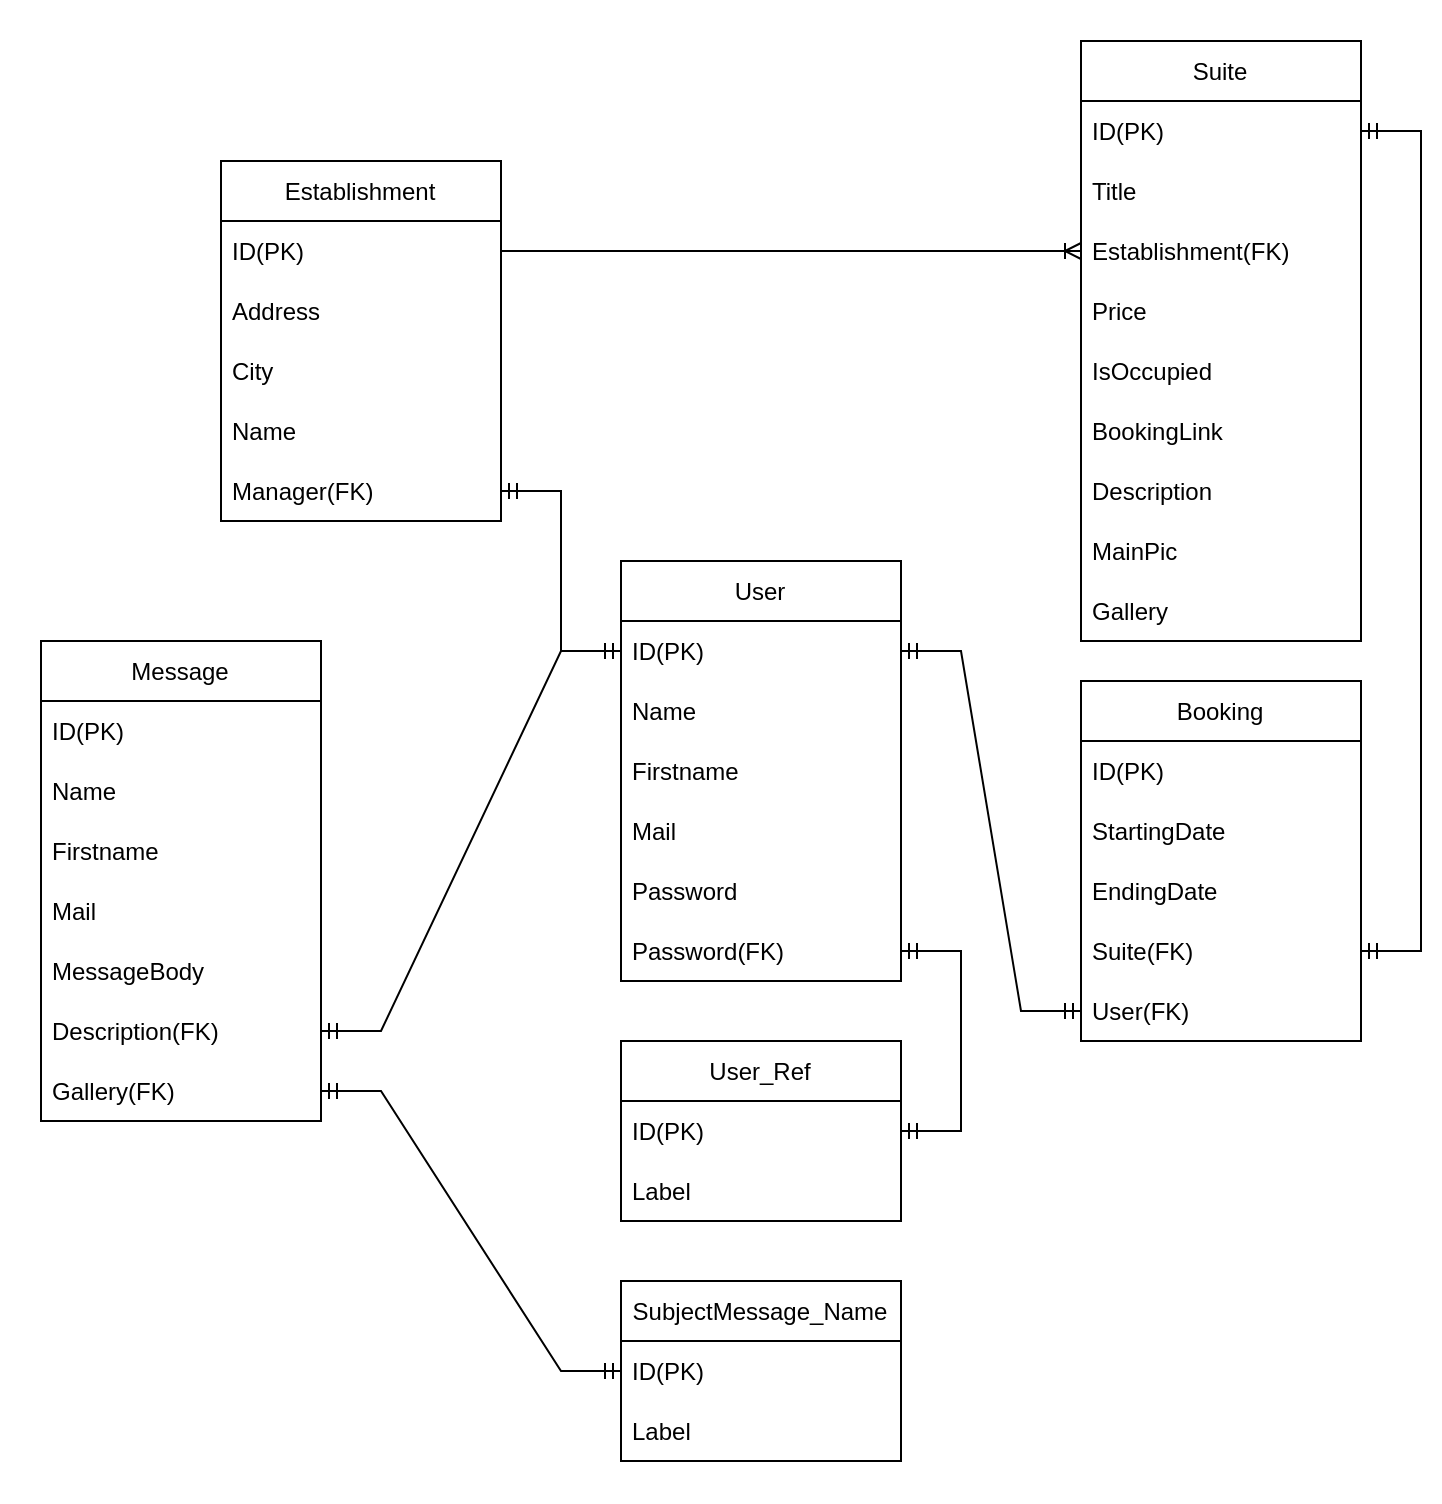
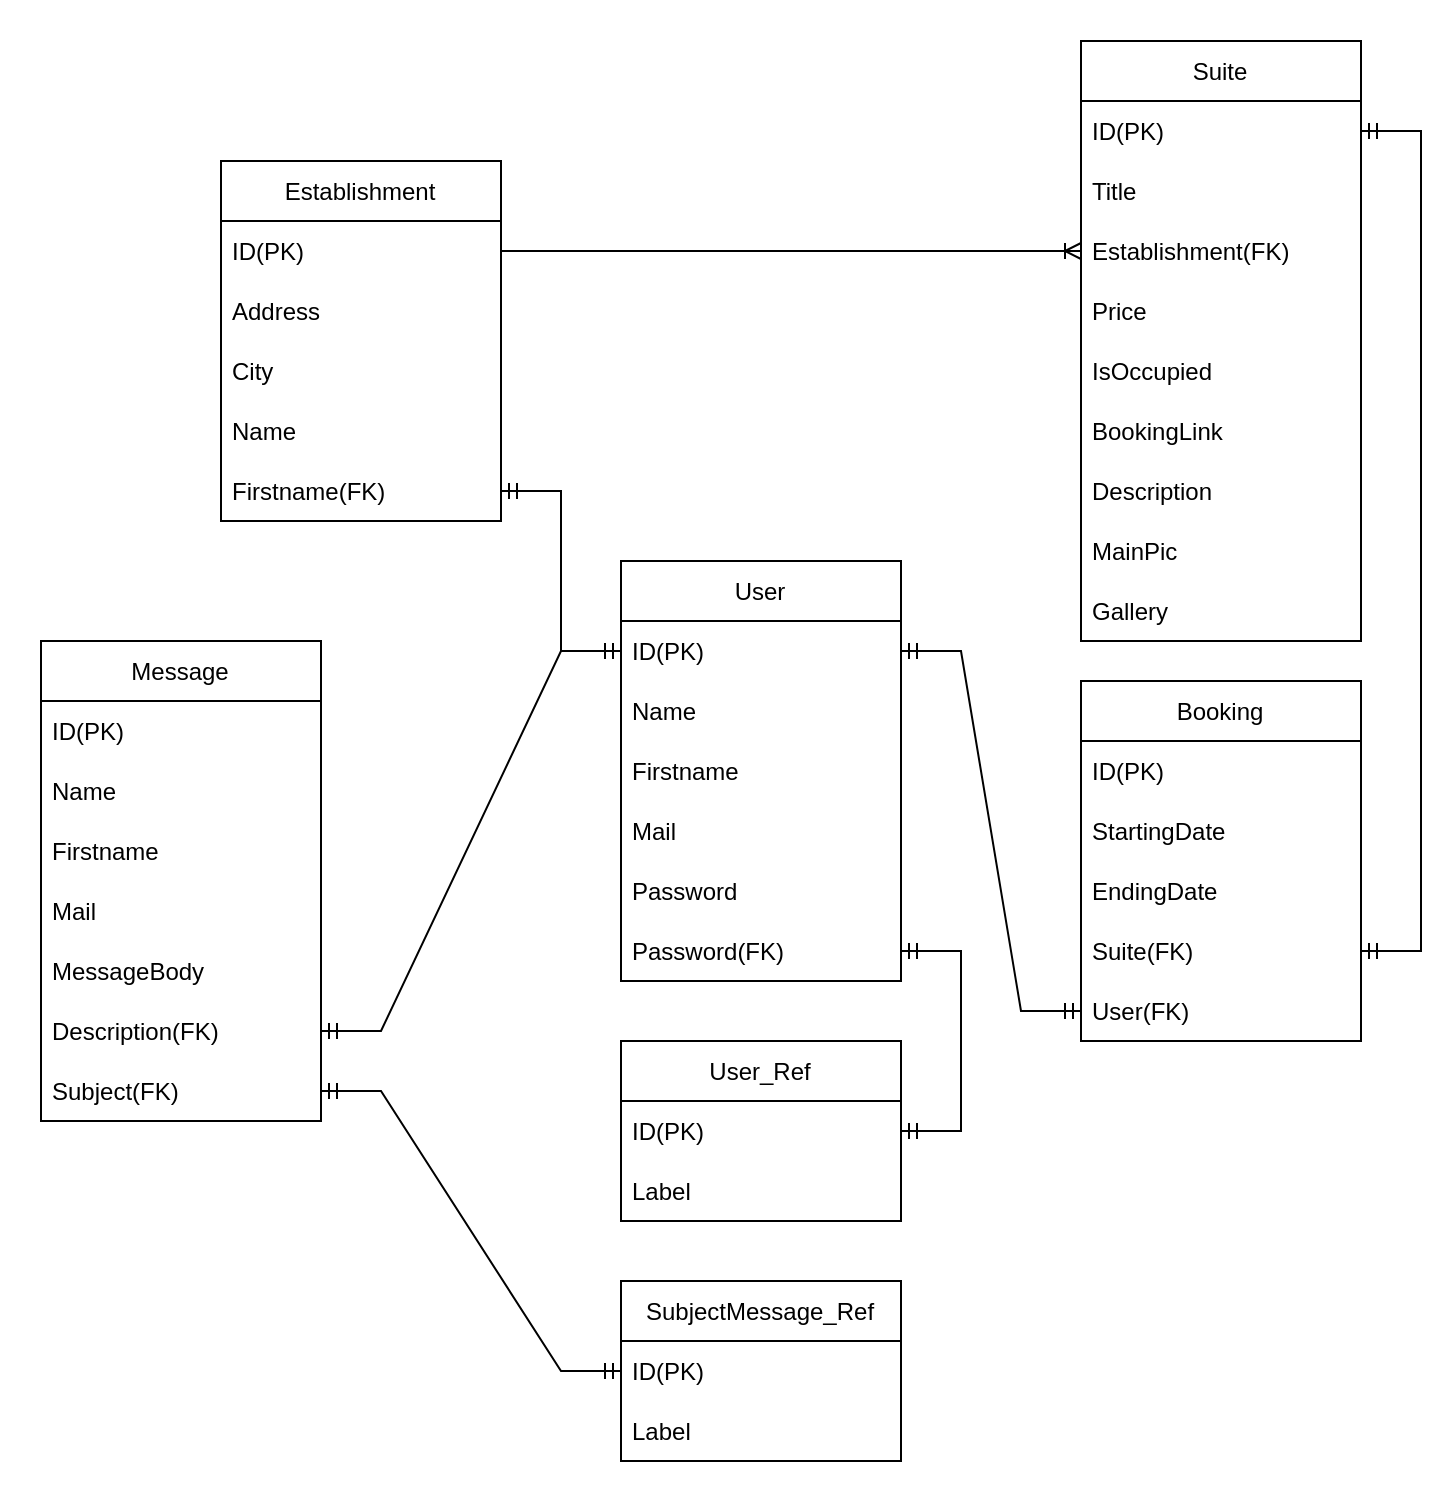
node "Manager(FK)": label "Manager(FK)" -> "Firstname(FK)"
node "Gallery(FK)": label "Gallery(FK)" -> "Subject(FK)"
node "SubjectMessage_Name": label "SubjectMessage_Name" -> "SubjectMessage_Ref"
